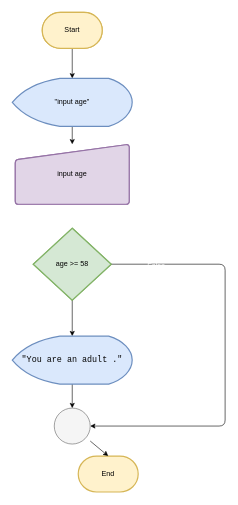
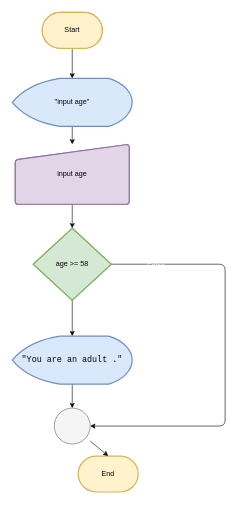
edge "input age" -> "age >= 58": added
